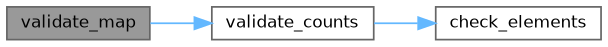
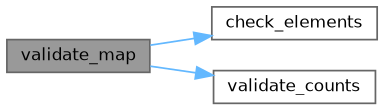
edge "validate_counts" -> "check_elements": now "validate_map" -> "check_elements"
